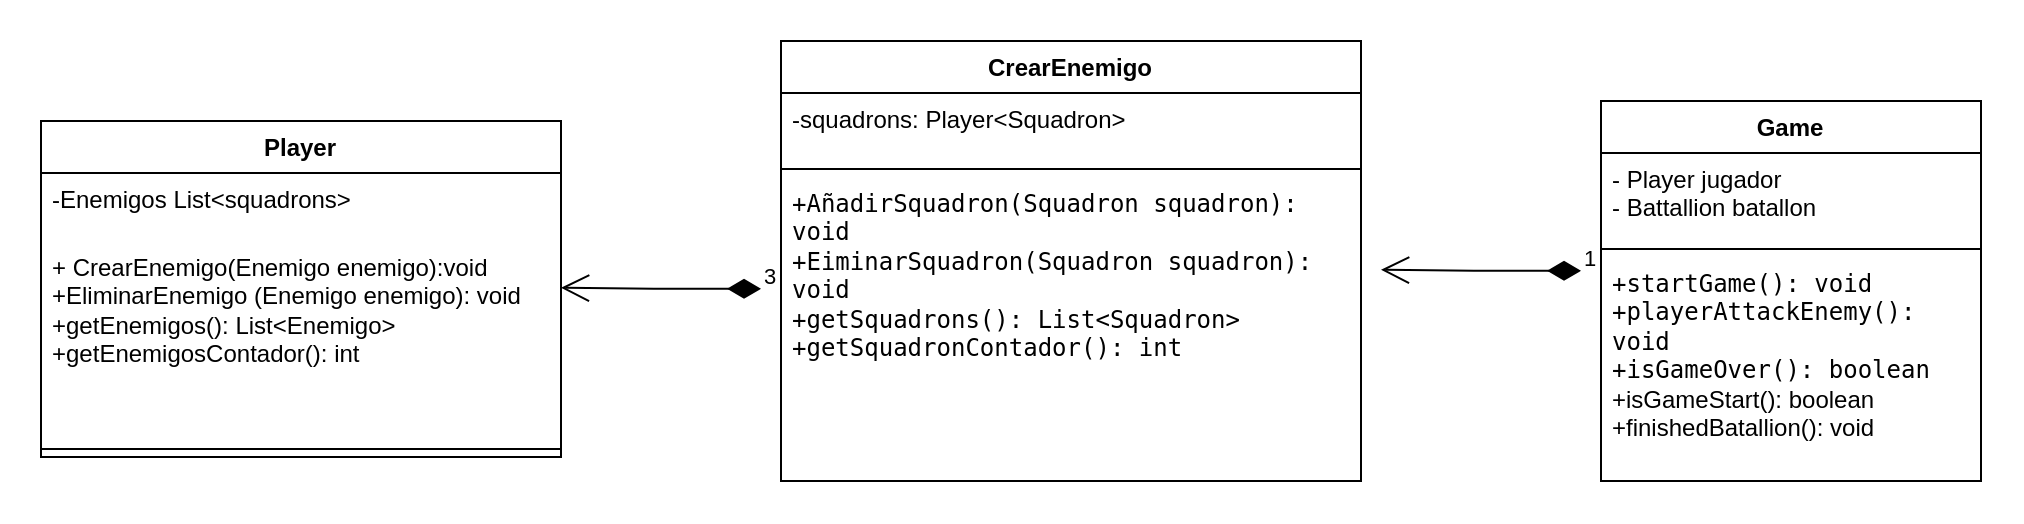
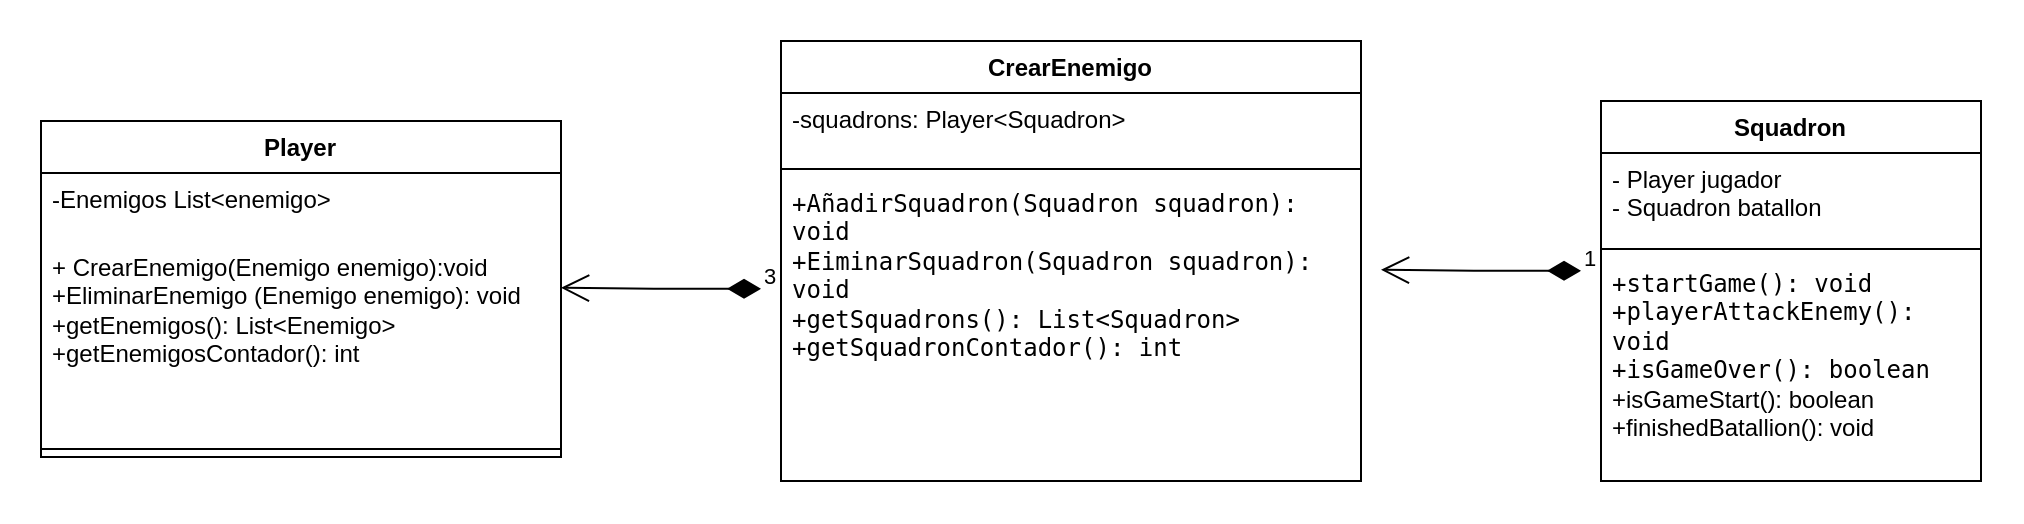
node "Game": label "Game" -> "Squadron"
node "- Player jugador - Battallion batallon": label "- Player jugador - Battallion batallon" -> "- Player jugador - Squadron batallon"
node "-Enemigos List<squadrons>": label "-Enemigos List<squadrons>" -> "-Enemigos List<enemigo>"
